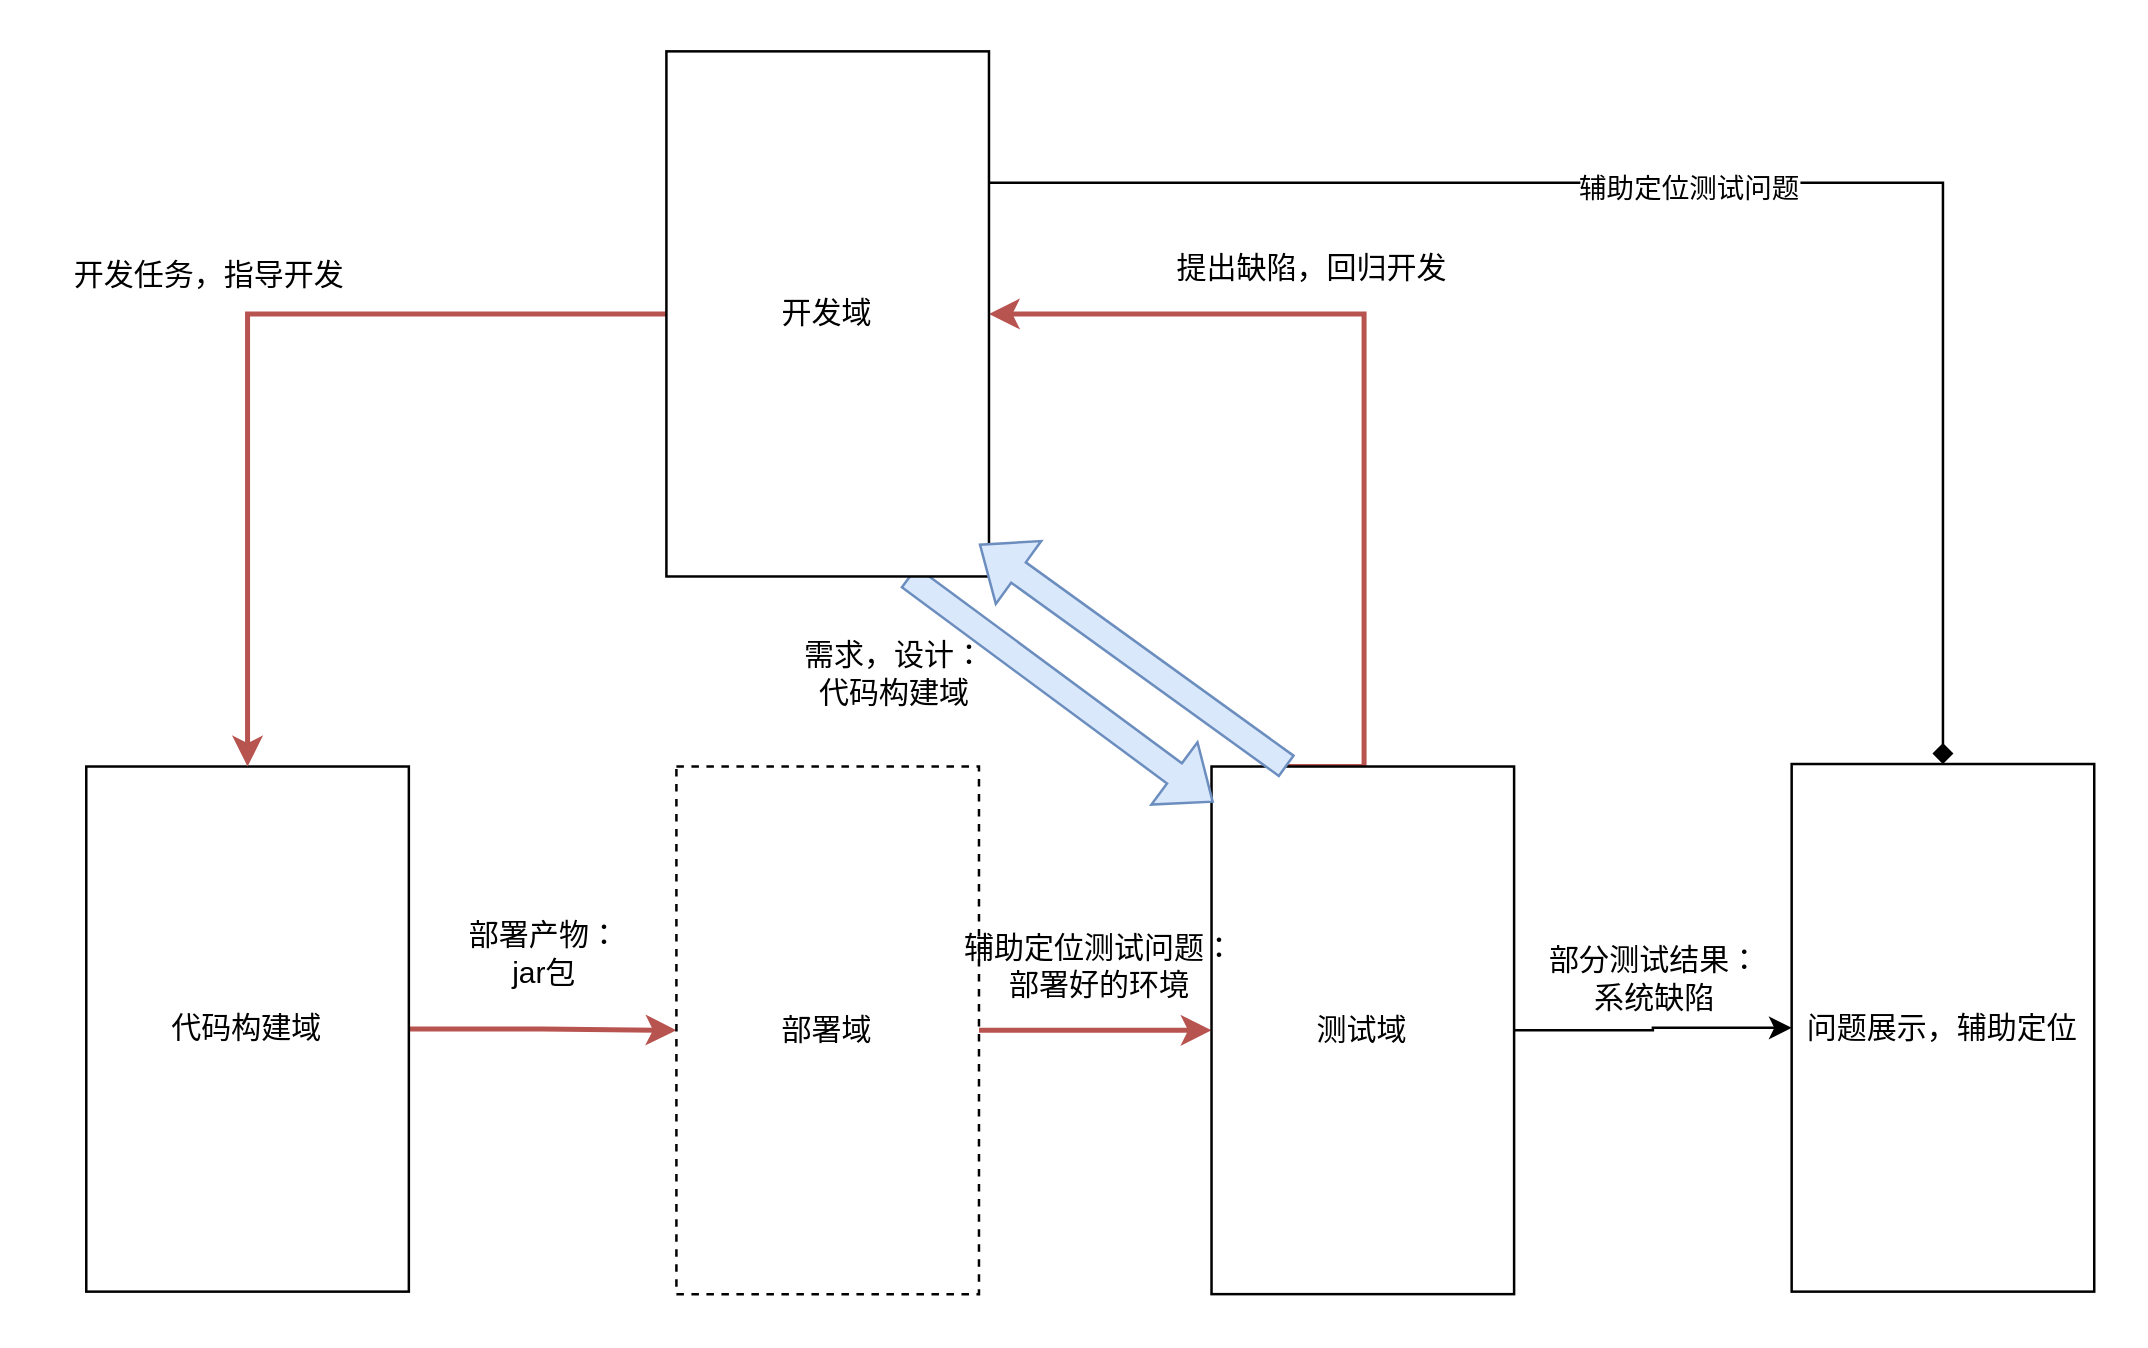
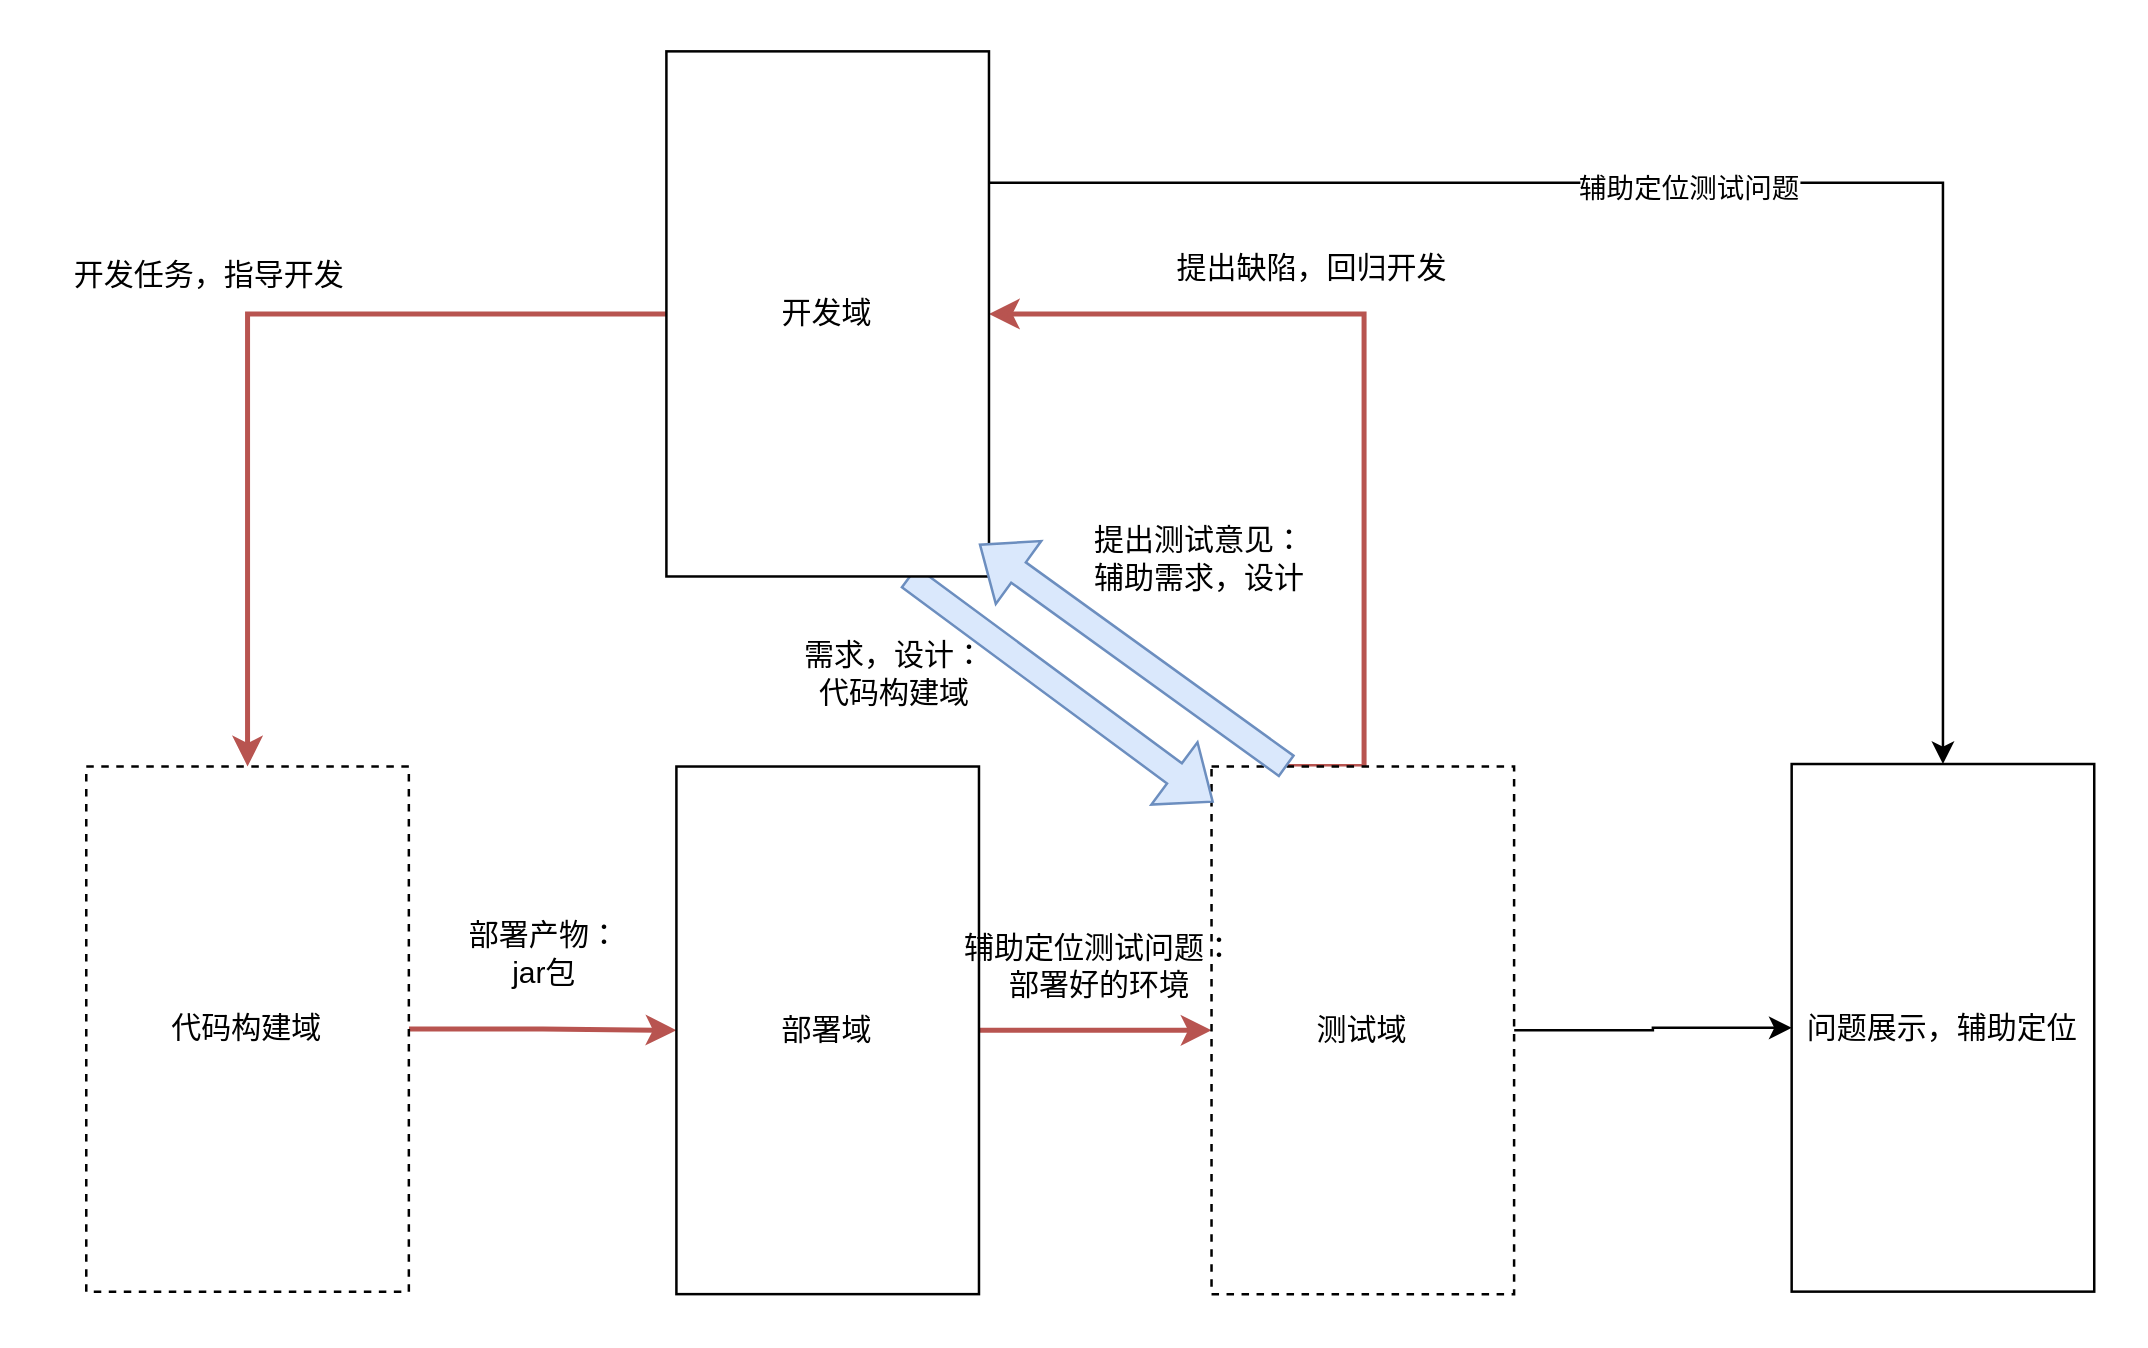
node "提出测试意见： 辅助需求，设计": added
edge "开发域" -> "问题展示，辅助定位": arrowhead diamond -> classic
node "部分测试结果： 系统缺陷": removed
node "代码构建域": style solid -> dashed
node "部署域": style dashed -> solid
node "测试域": style solid -> dashed
